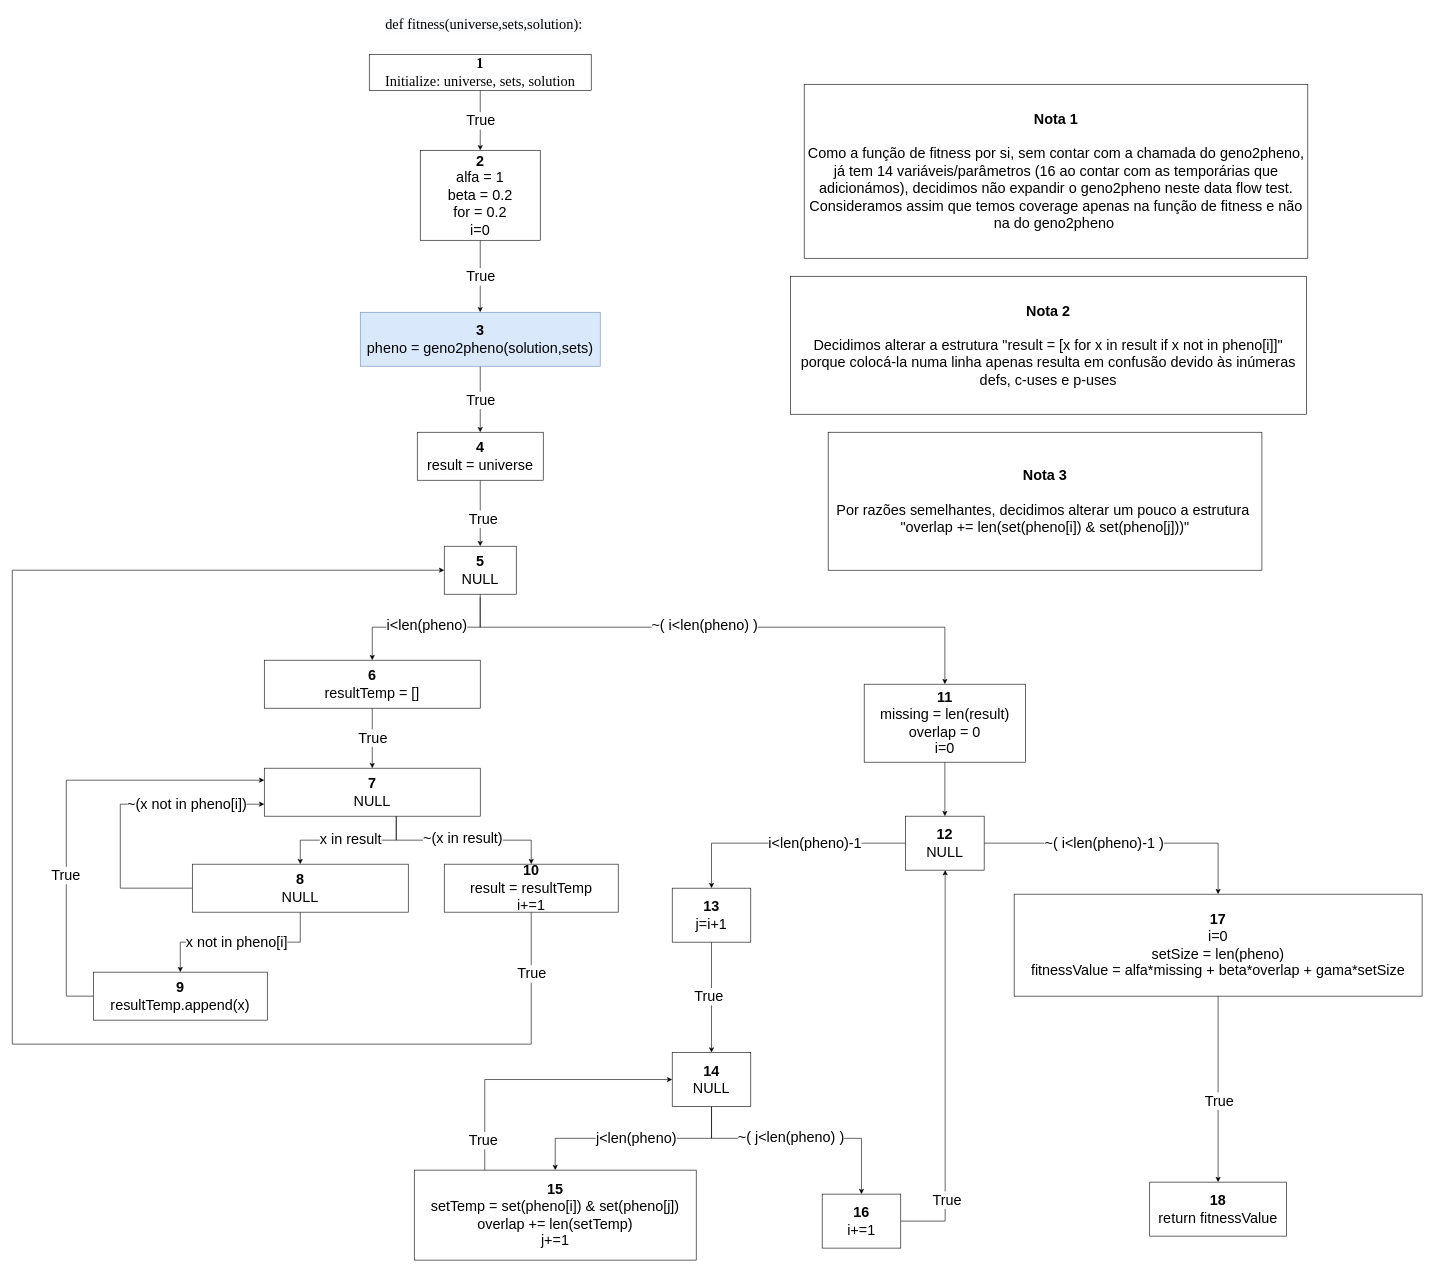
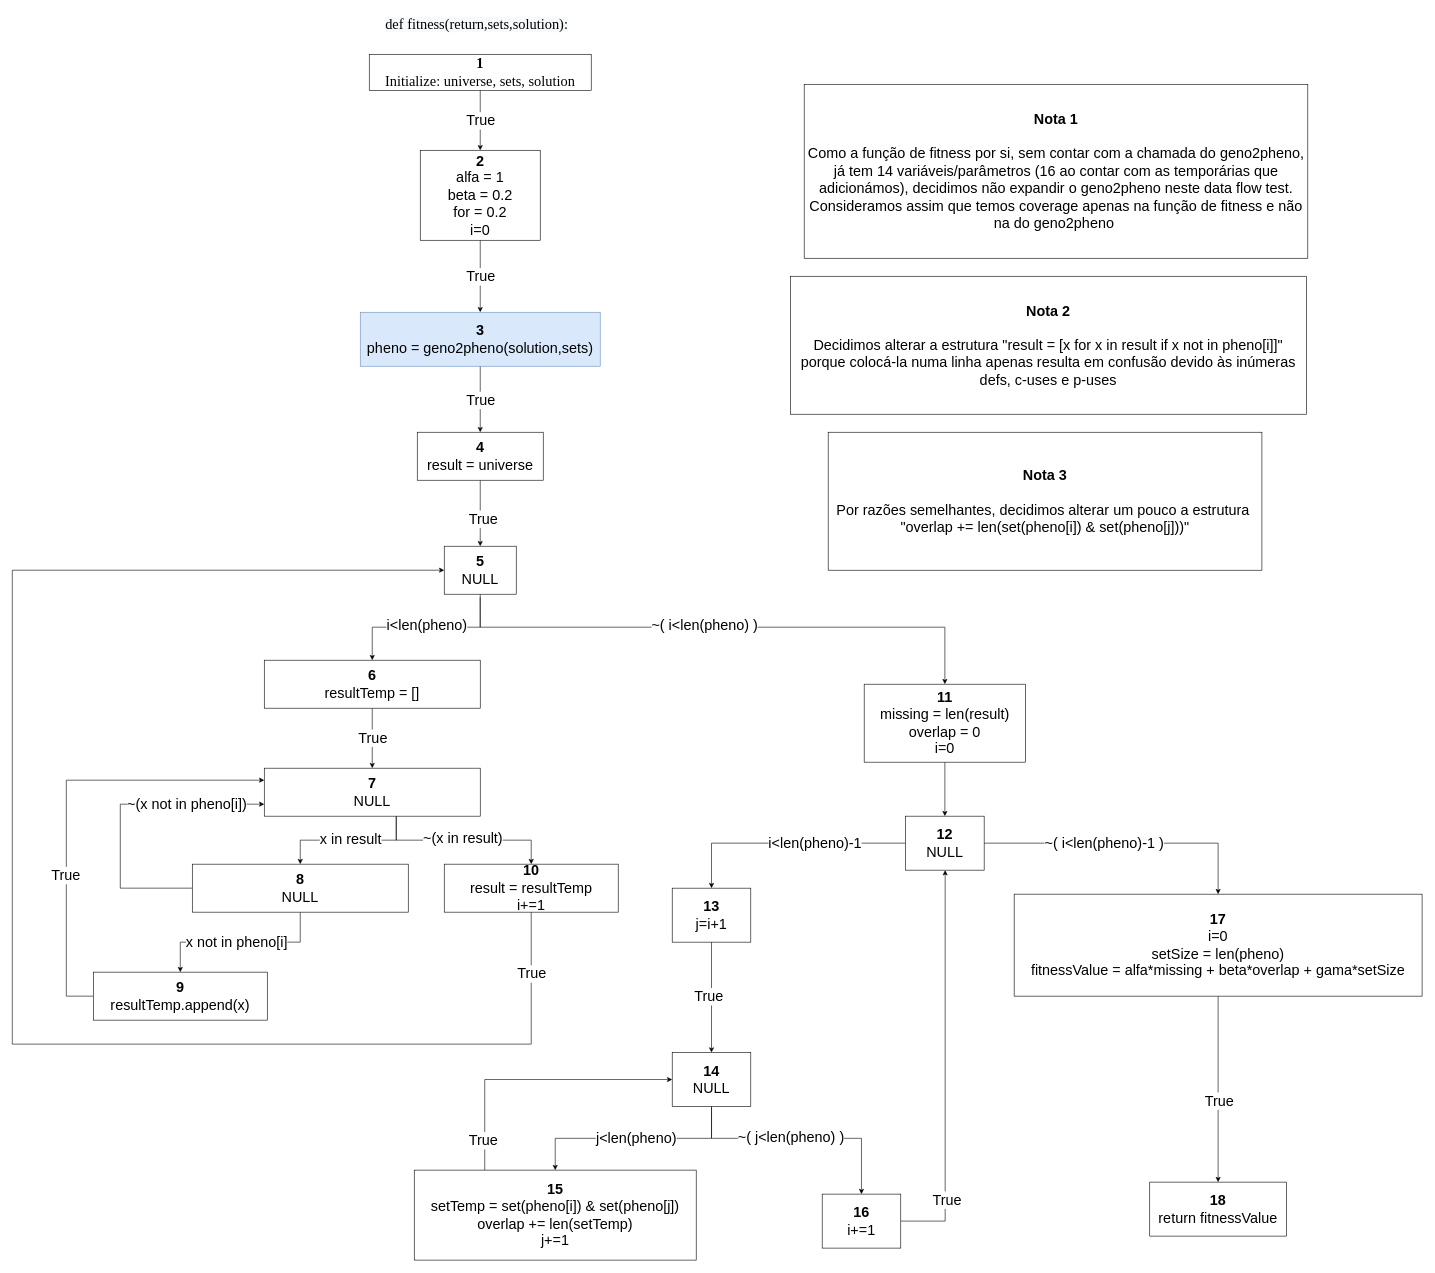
node "def fitness(universe,sets,solution):": label "def fitness(universe,sets,solution):" -> "def fitness(return,sets,solution):"
